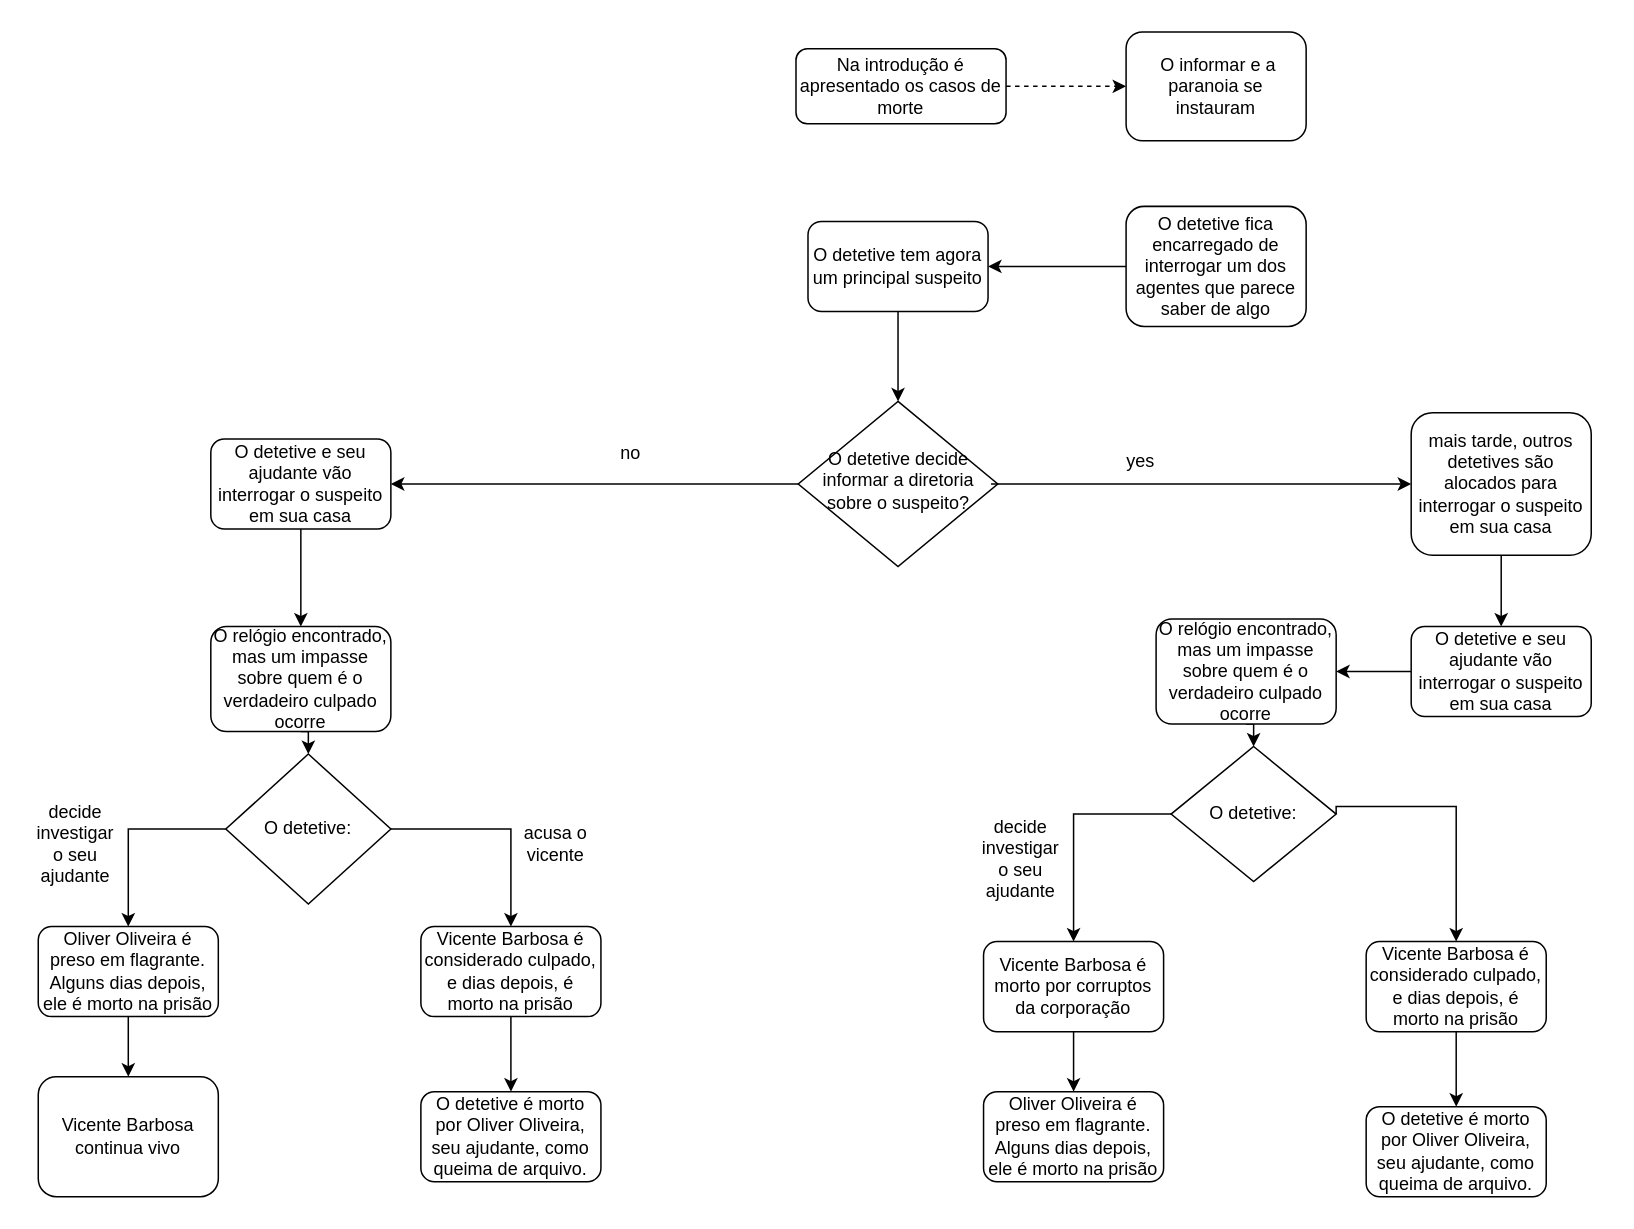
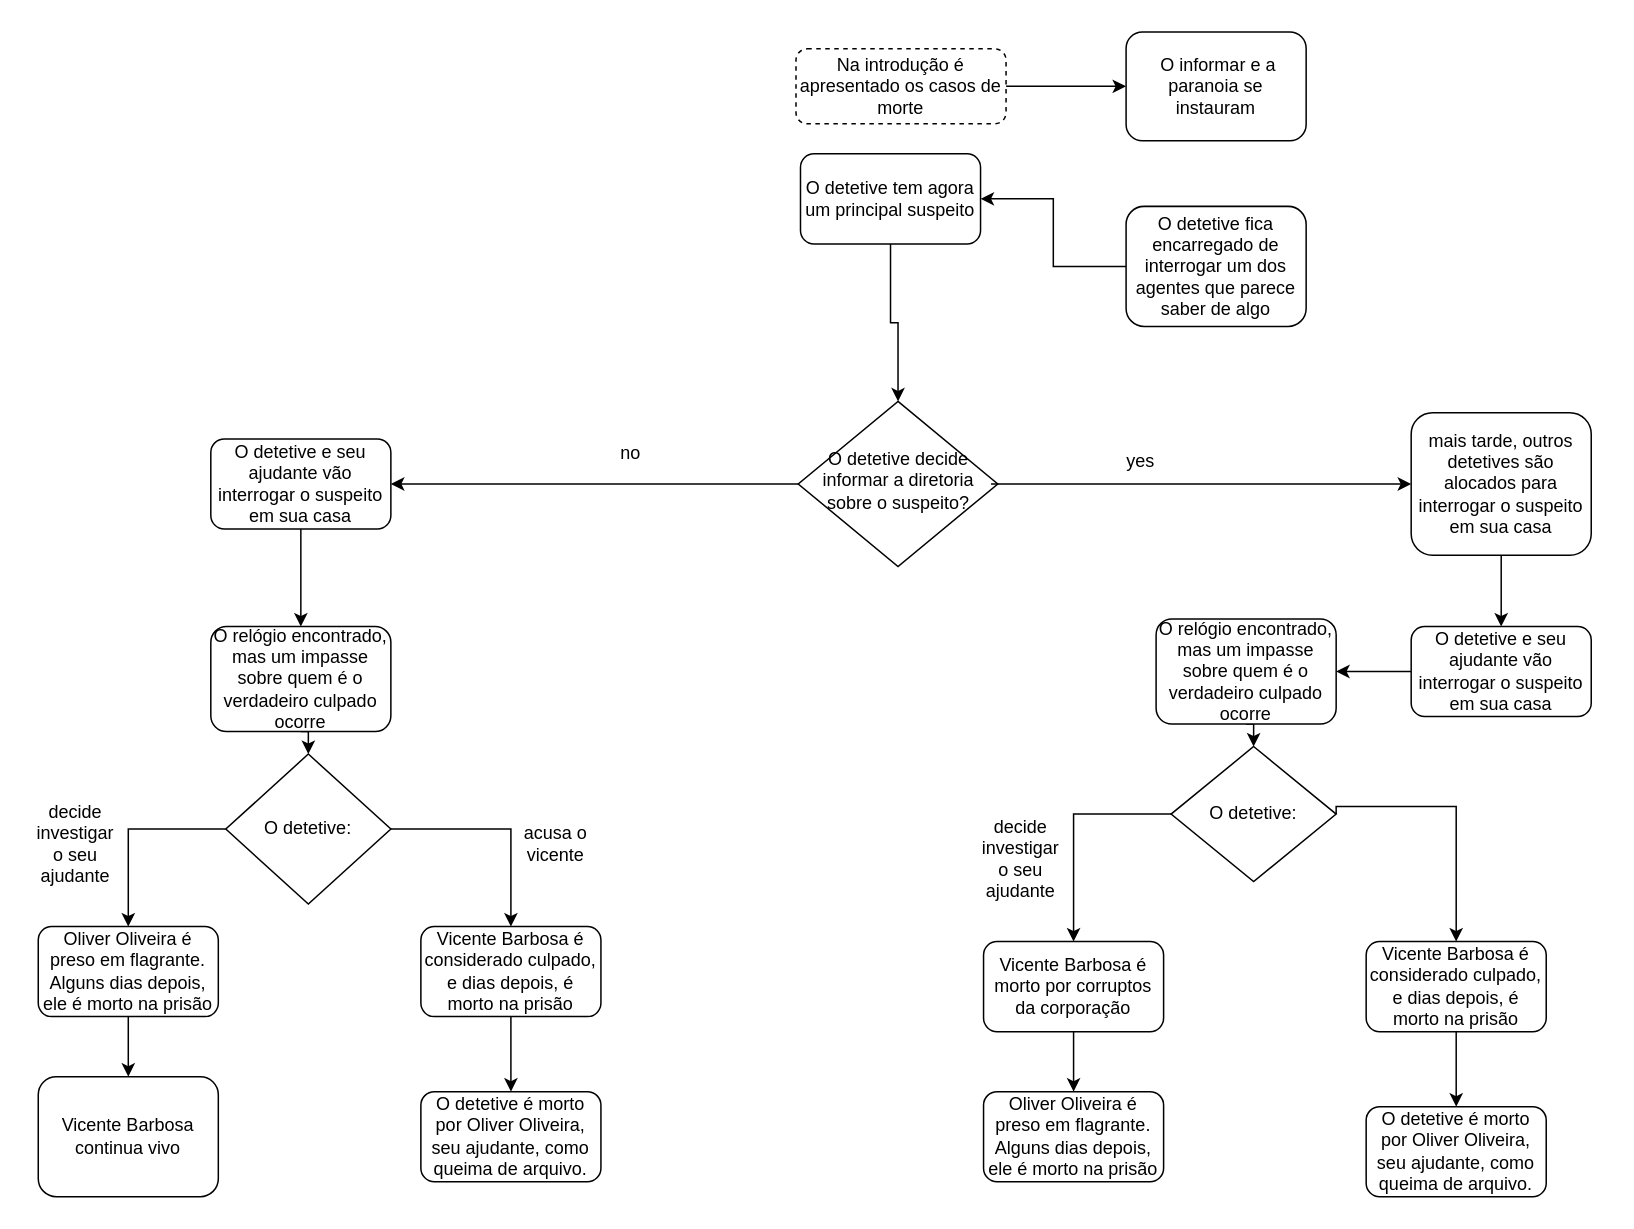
node "Na introdução é apresentado os casos de morte": style solid -> dashed
edge "Na introdução é apresentado os casos de morte" -> "O informar e a paranoia se instauram": style dashed -> solid
node "O detetive tem agora um principal suspeito": moved (898, 266) -> (890, 199)
